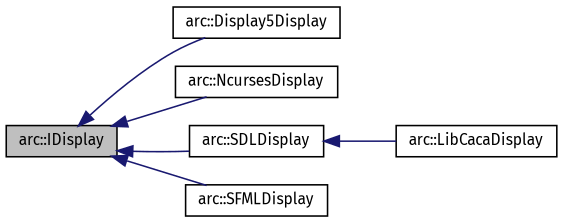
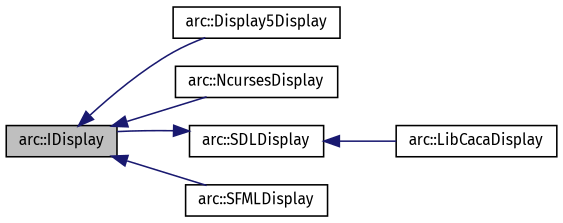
edge "arc::SDLDisplay" -> "arc::IDisplay": reversed
